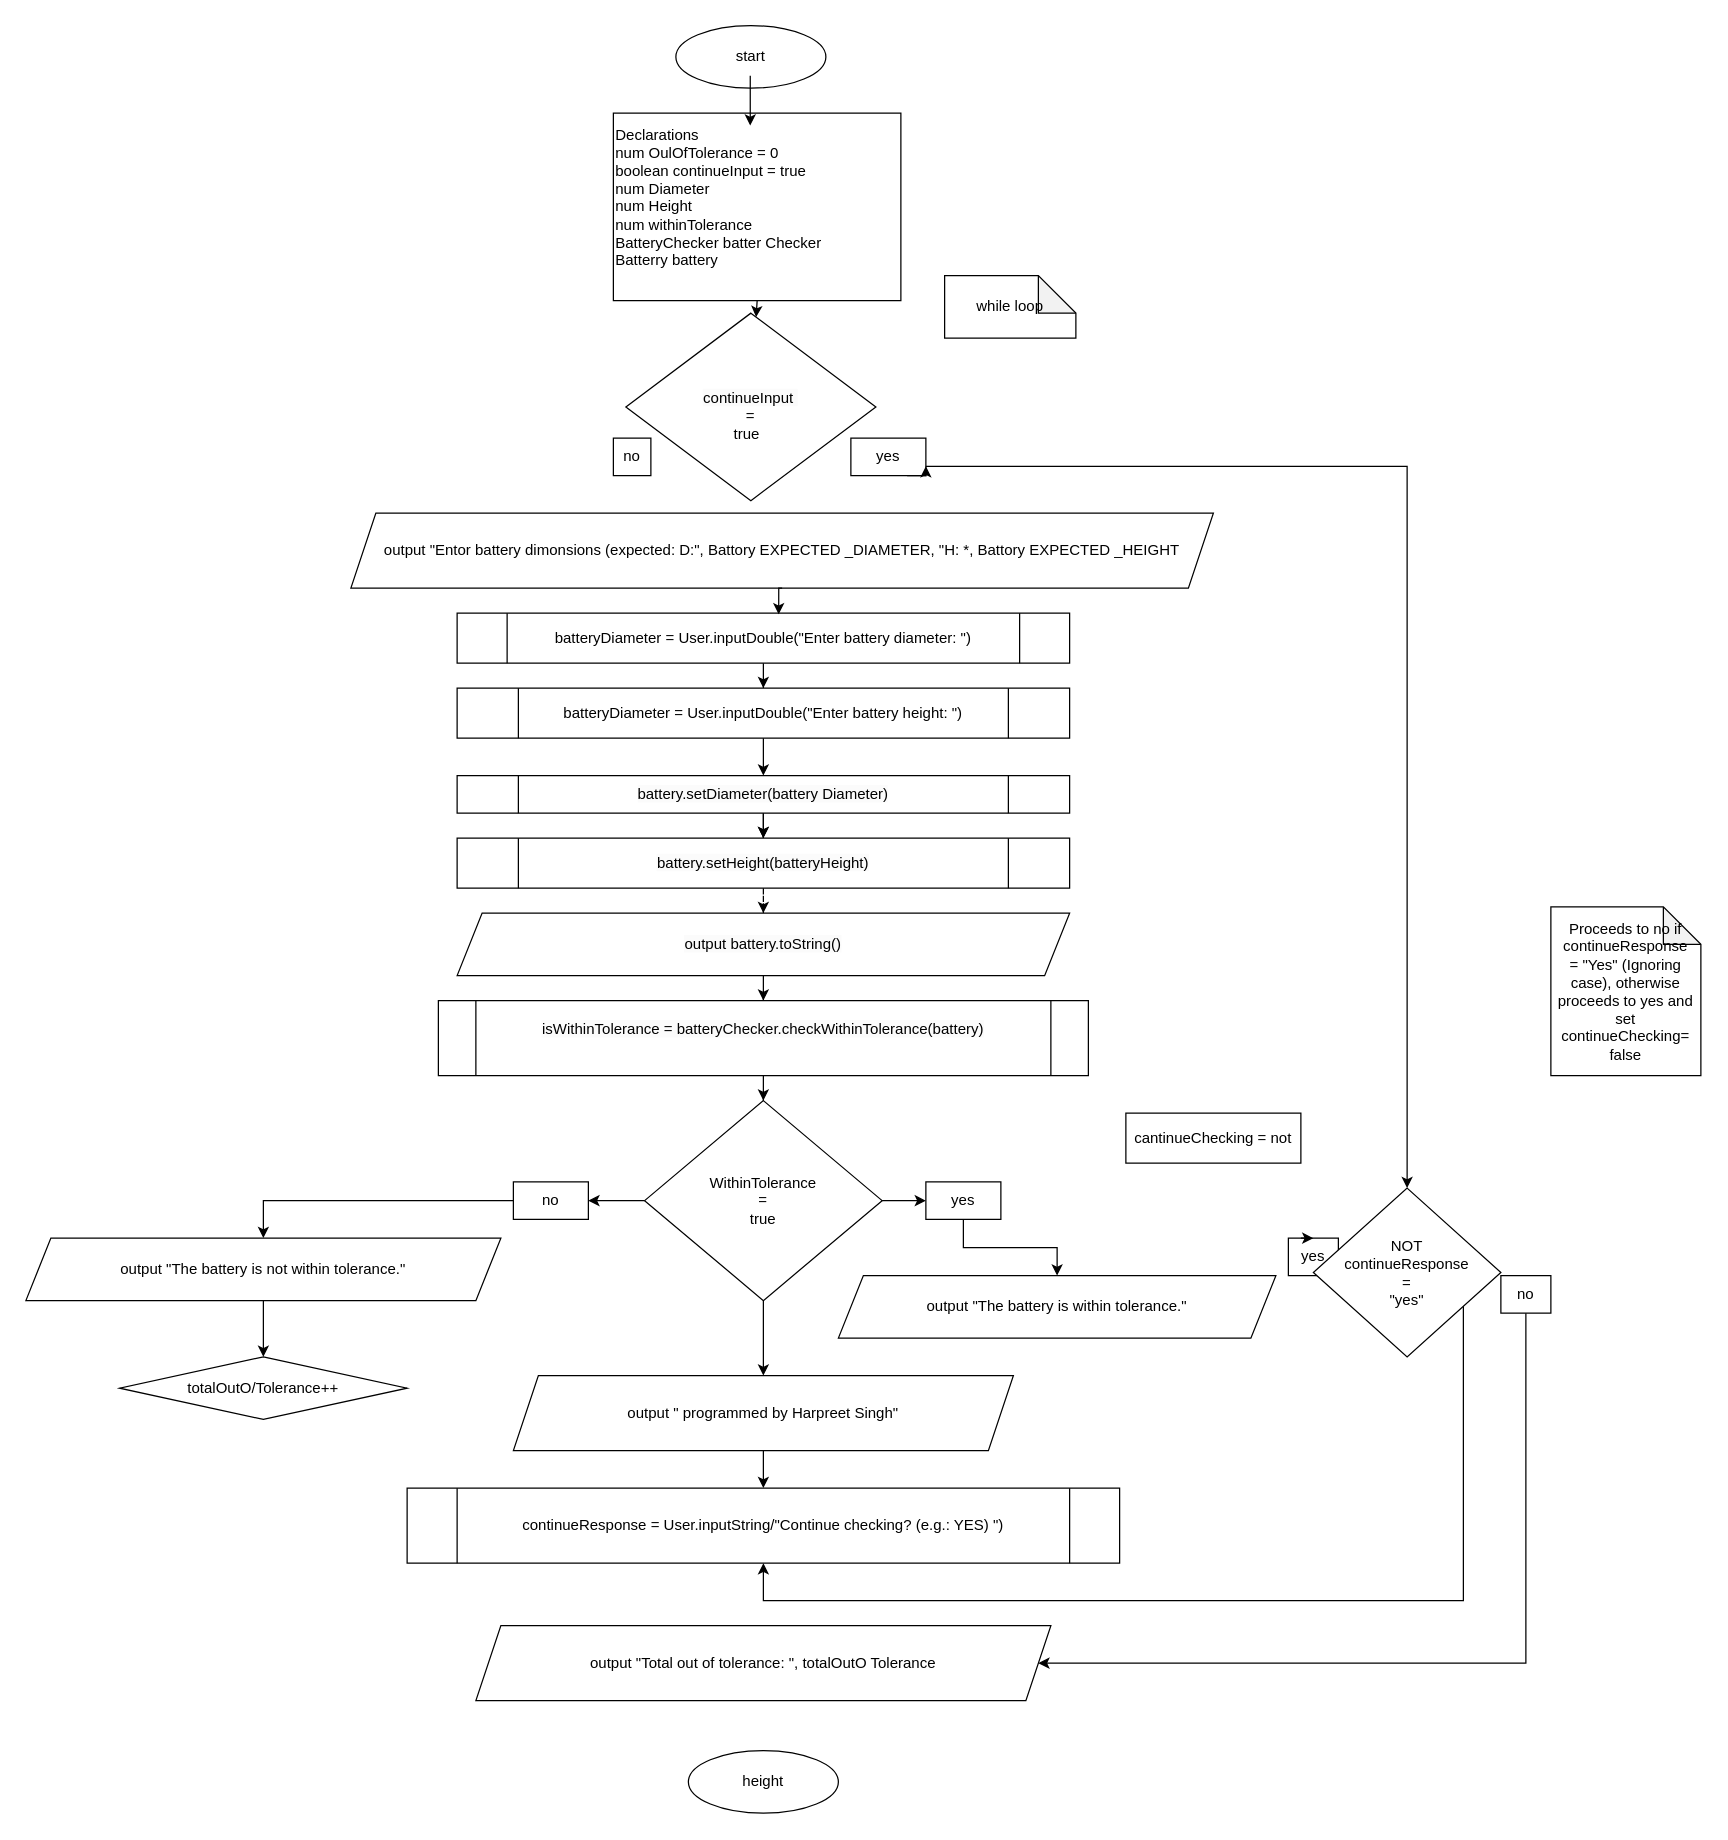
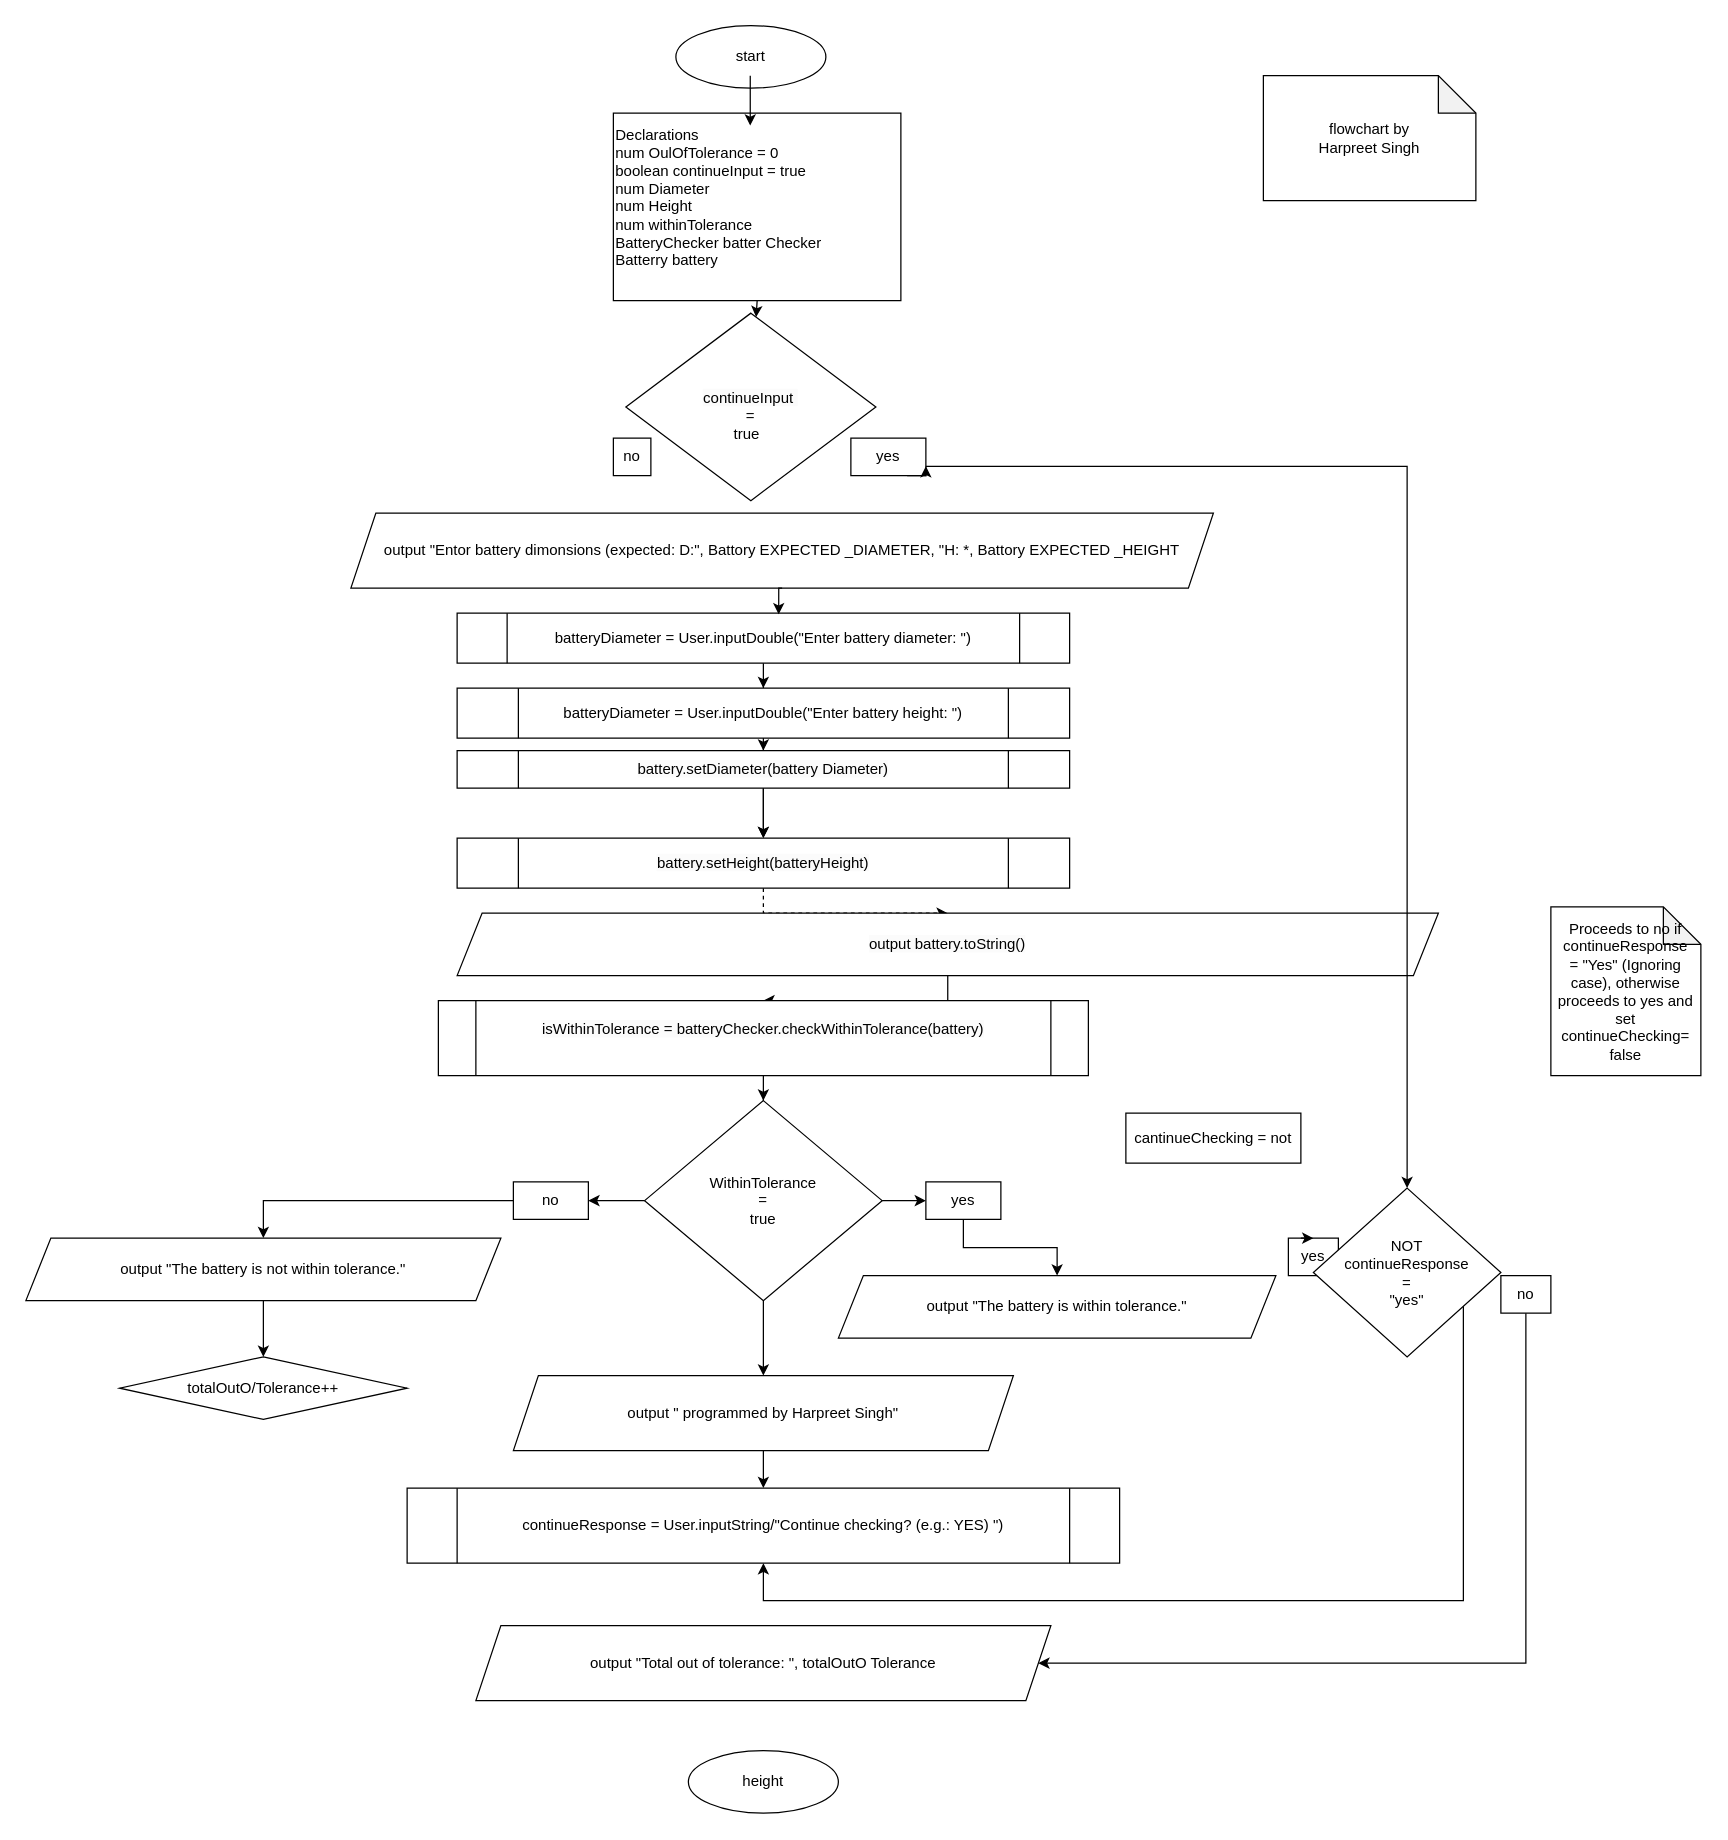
node "flowchart by Harpreet Singh": added
node "while loop": removed
node "battery.setDiameter(battery Diameter)": moved (763, 794) -> (763, 769)
node "output battery.toString()": size 613x63 -> 981x63
